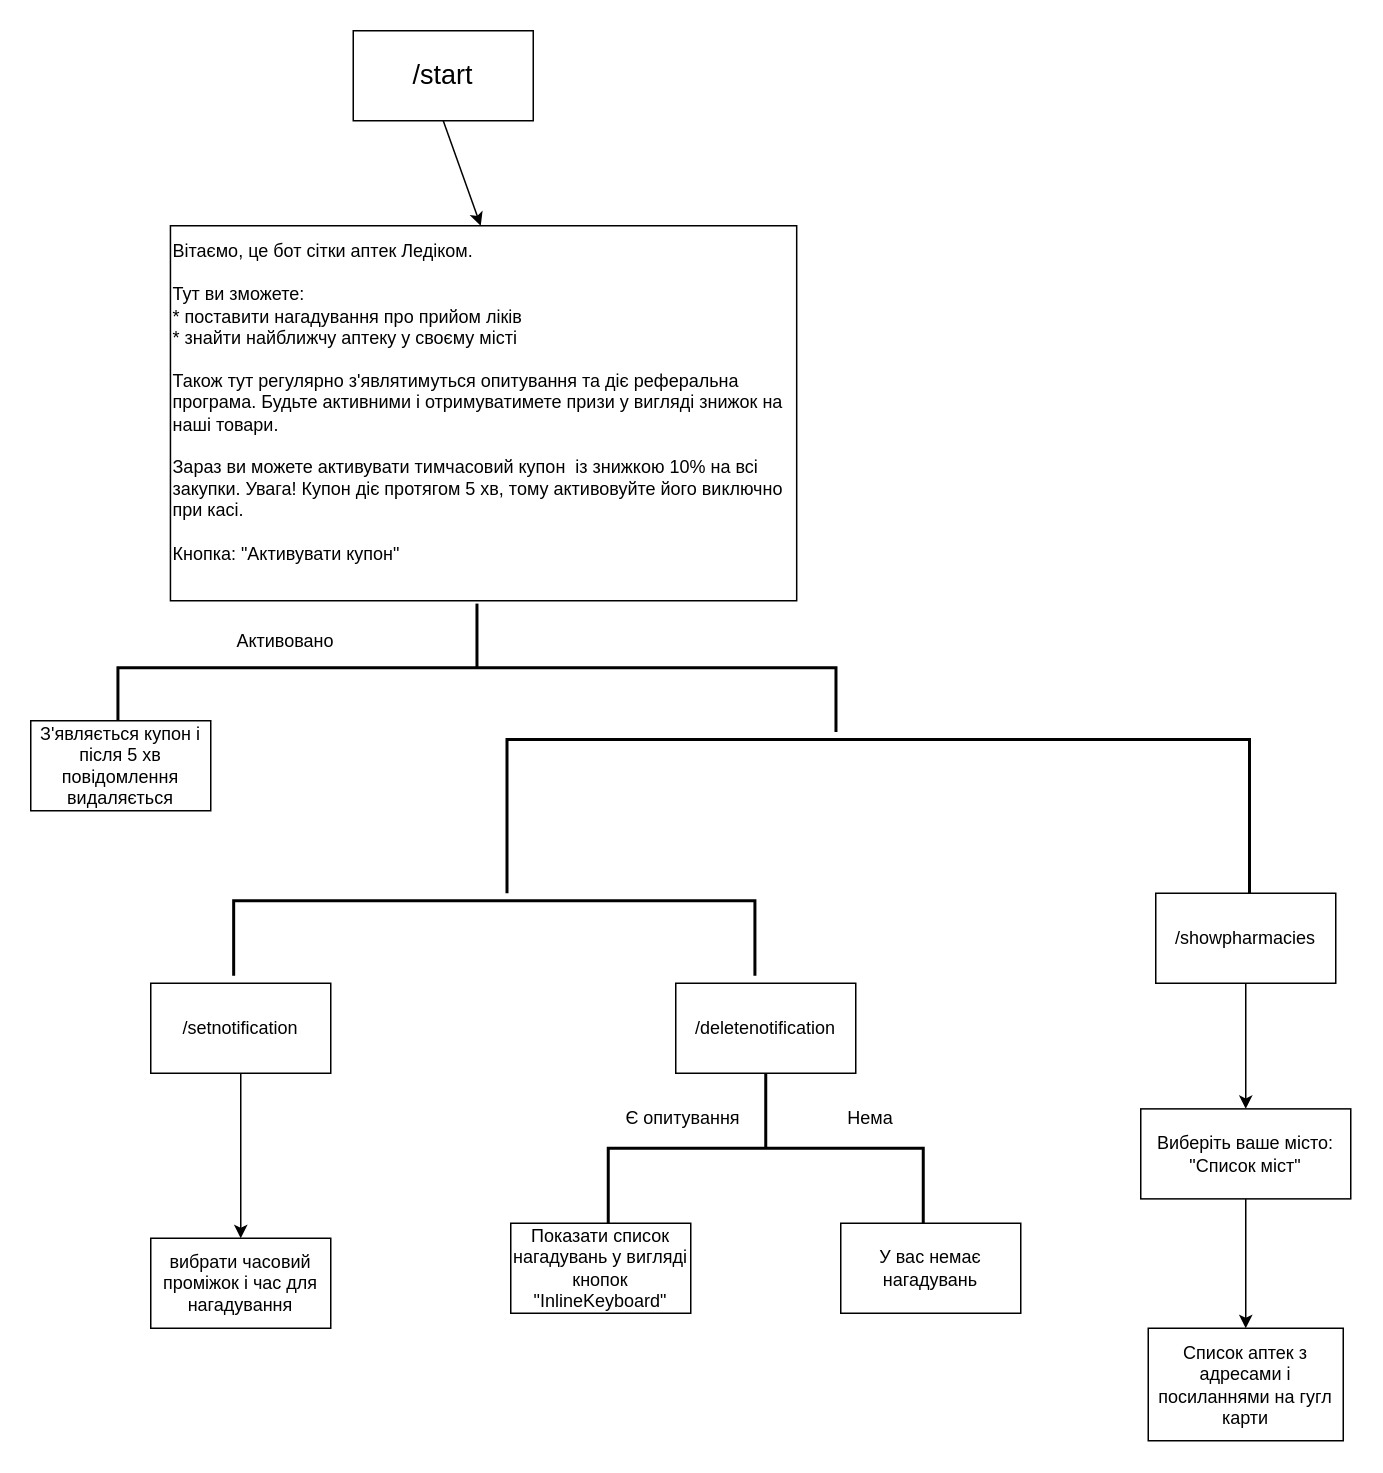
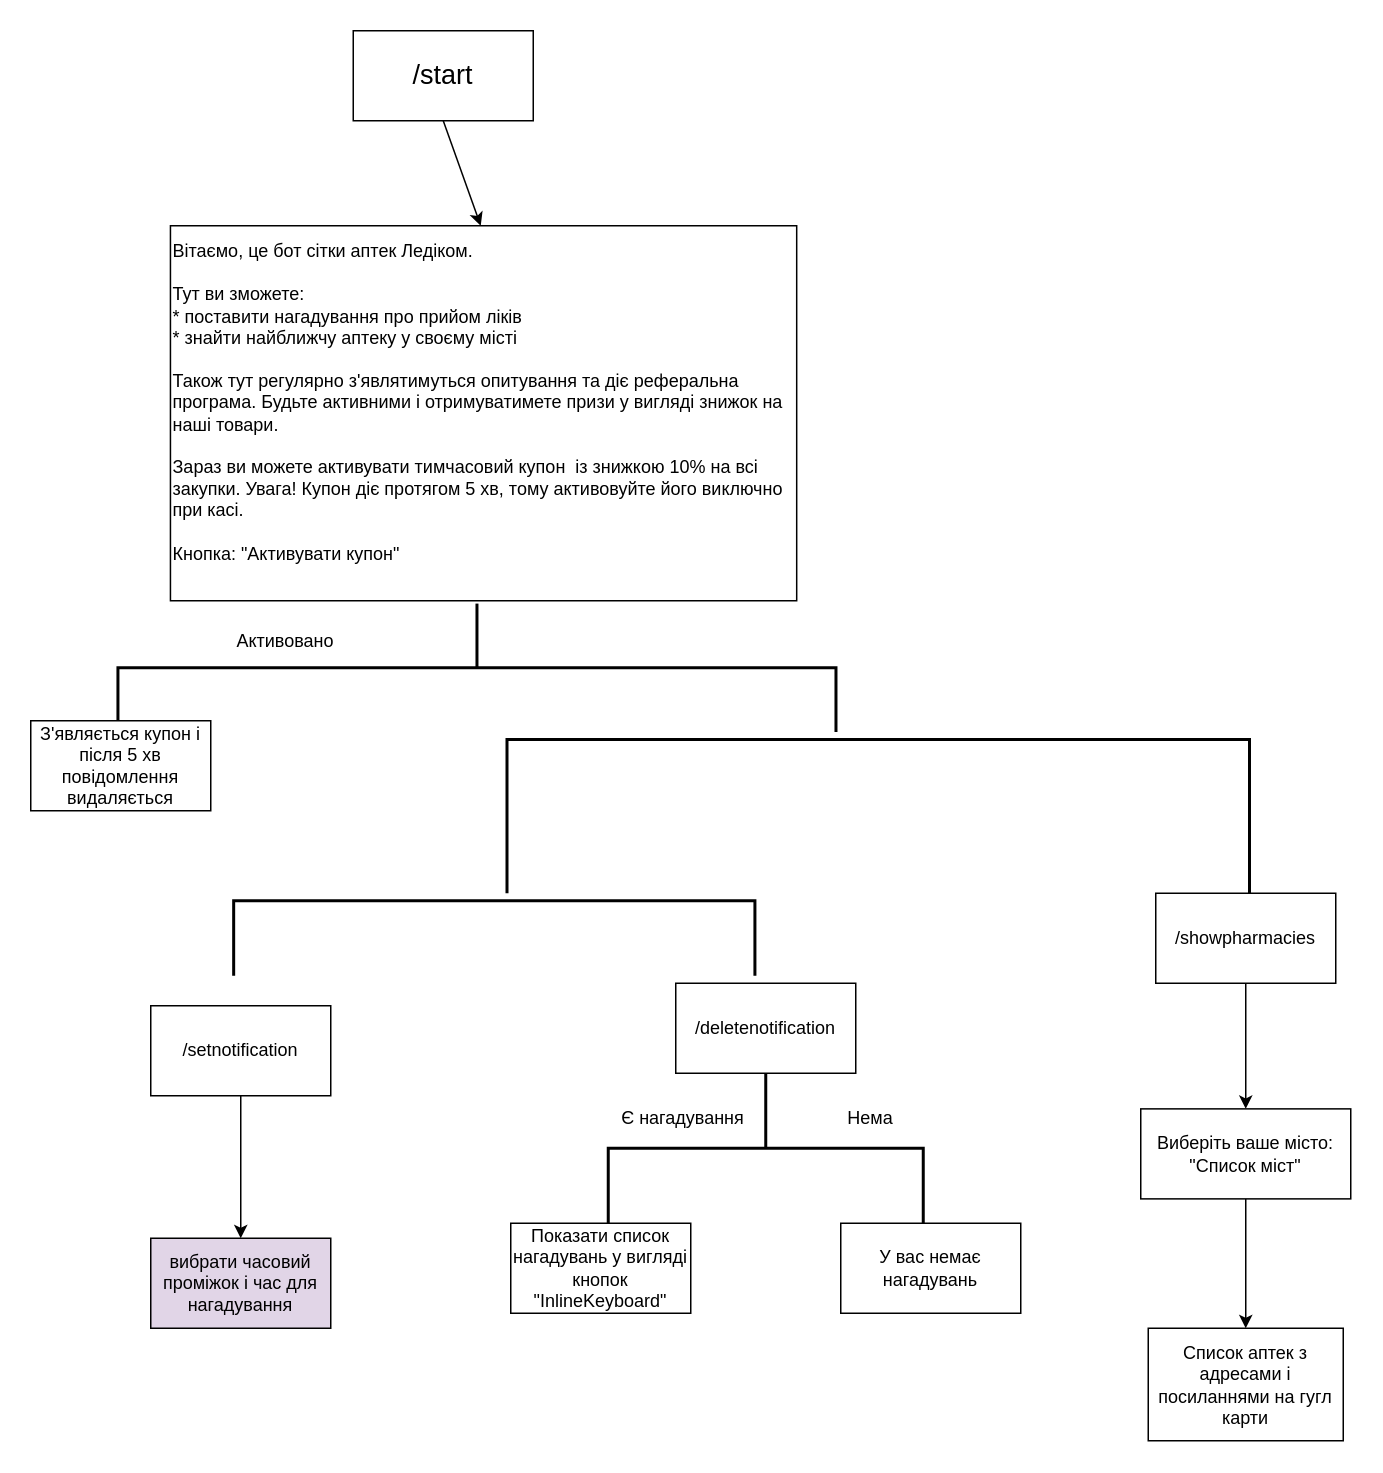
node "/setnotification": moved (241, 1028) -> (241, 1051)
node "Є опитування": label "Є опитування" -> "Є нагадування"
node "вибрати часовий проміжок і час для нагадування": fillcolor #ffffff -> #e1d5e7
